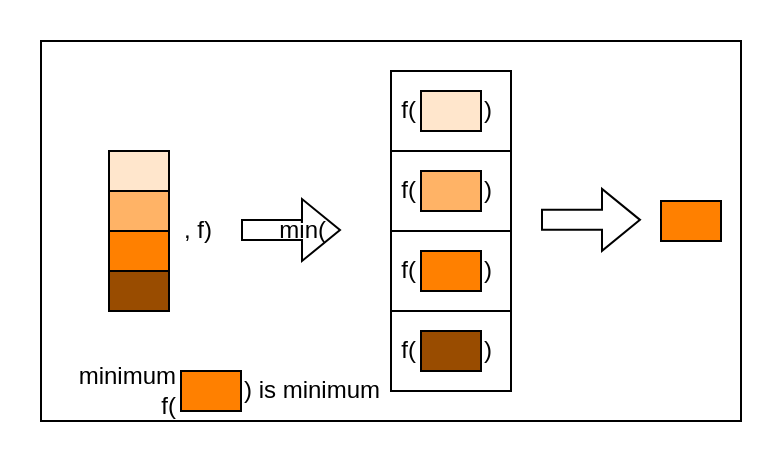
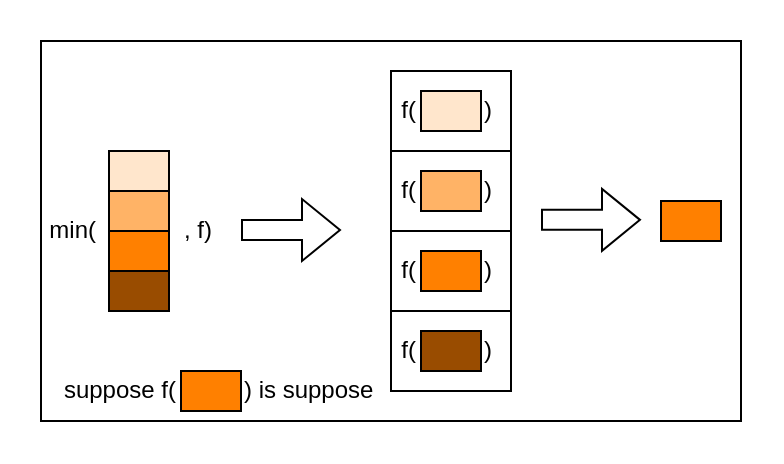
node "min(": moved (301, 231) -> (71, 231)
node "minimum f(": label "minimum f(" -> "suppose f("
node ") is minimum": label ") is minimum" -> ") is suppose"
